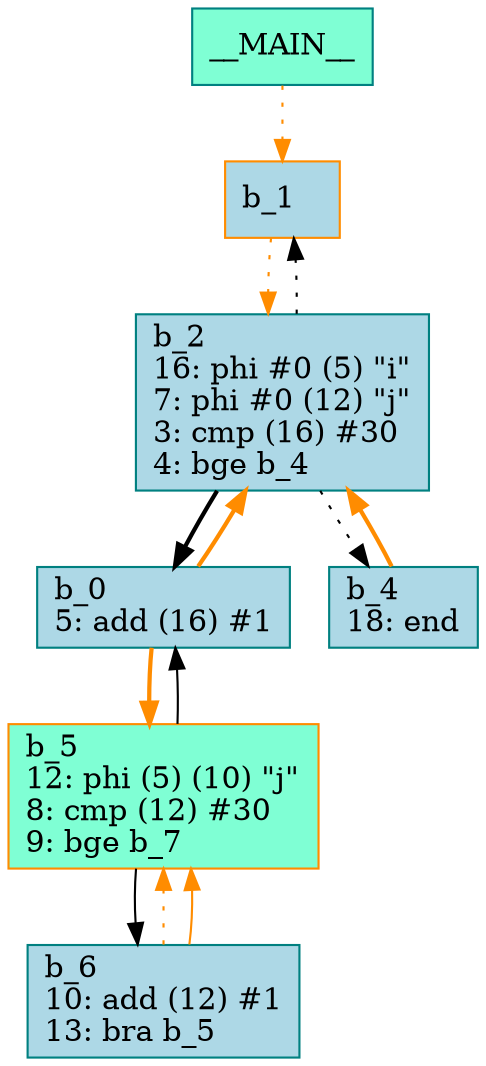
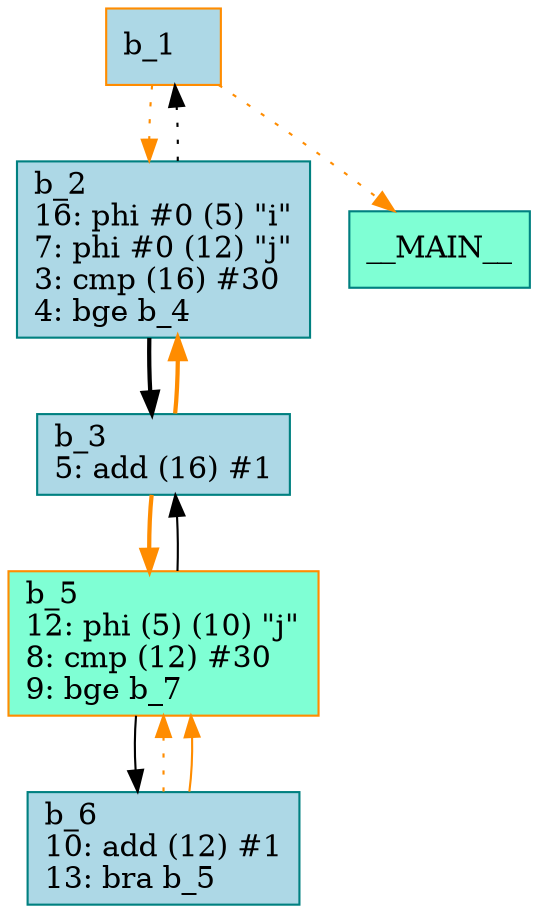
edge "__MAIN__" -> "b_1": reversed
node "b_0 5: add (16) #1": label "b_0 5: add (16) #1" -> "b_3 5: add (16) #1"
node "b_4 18: end": removed
